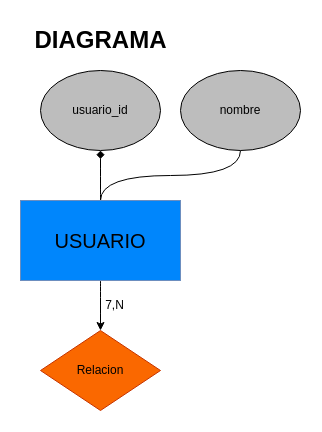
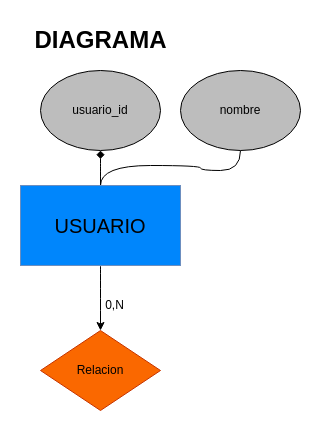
node "USUARIO": moved (101, 241) -> (101, 226)
node "7,N": label "7,N" -> "0,N"
